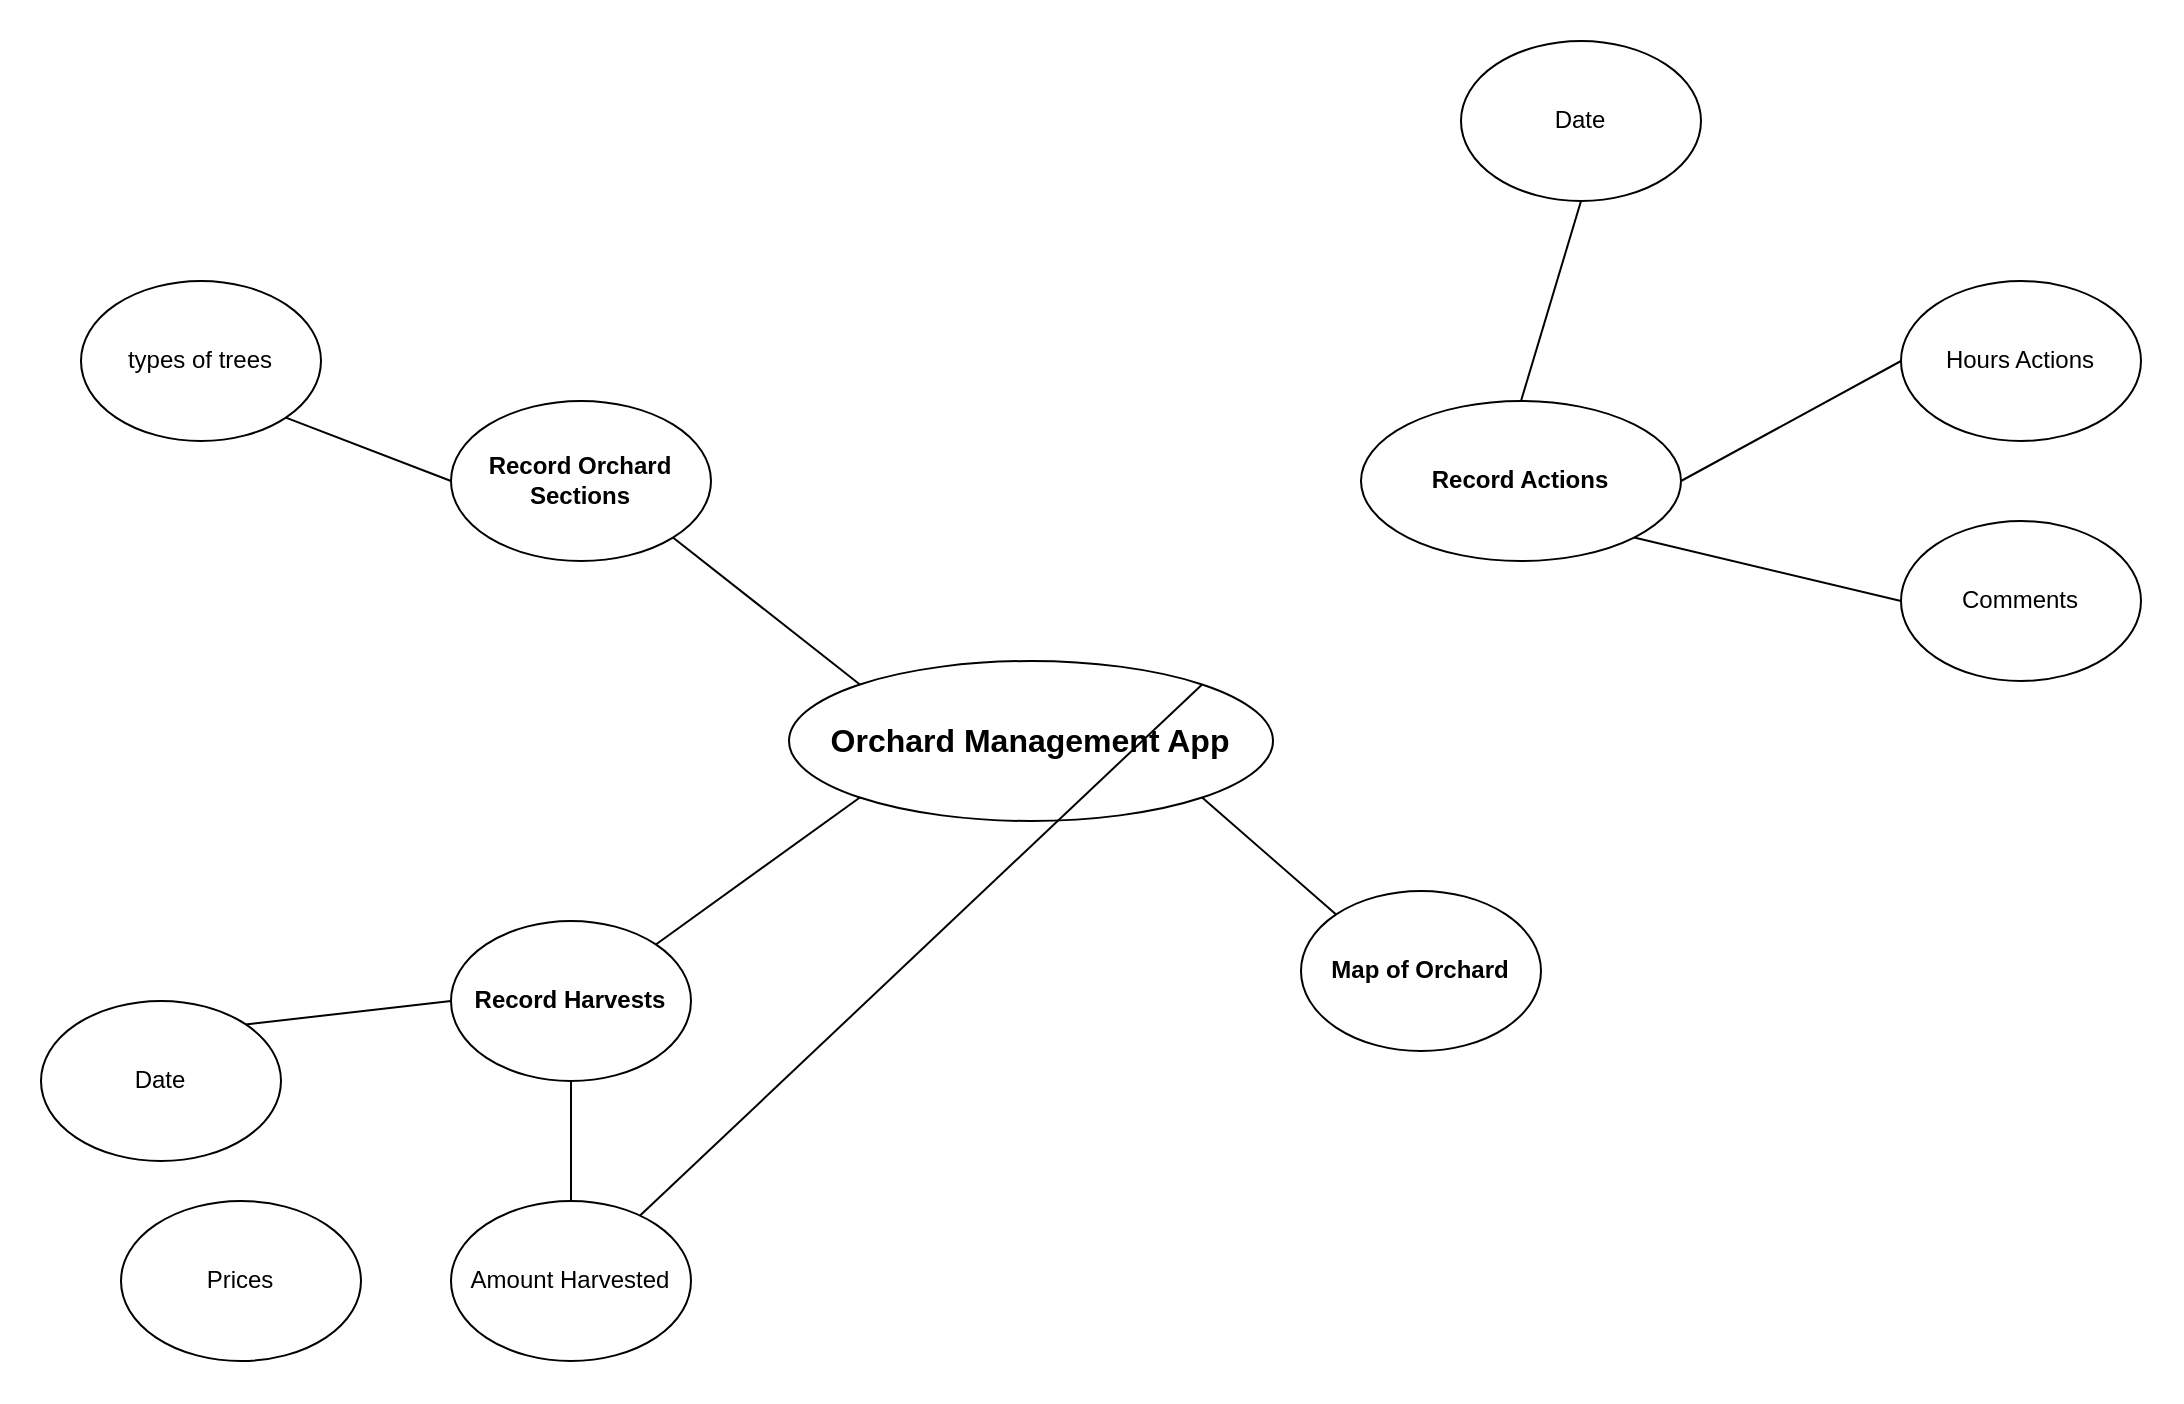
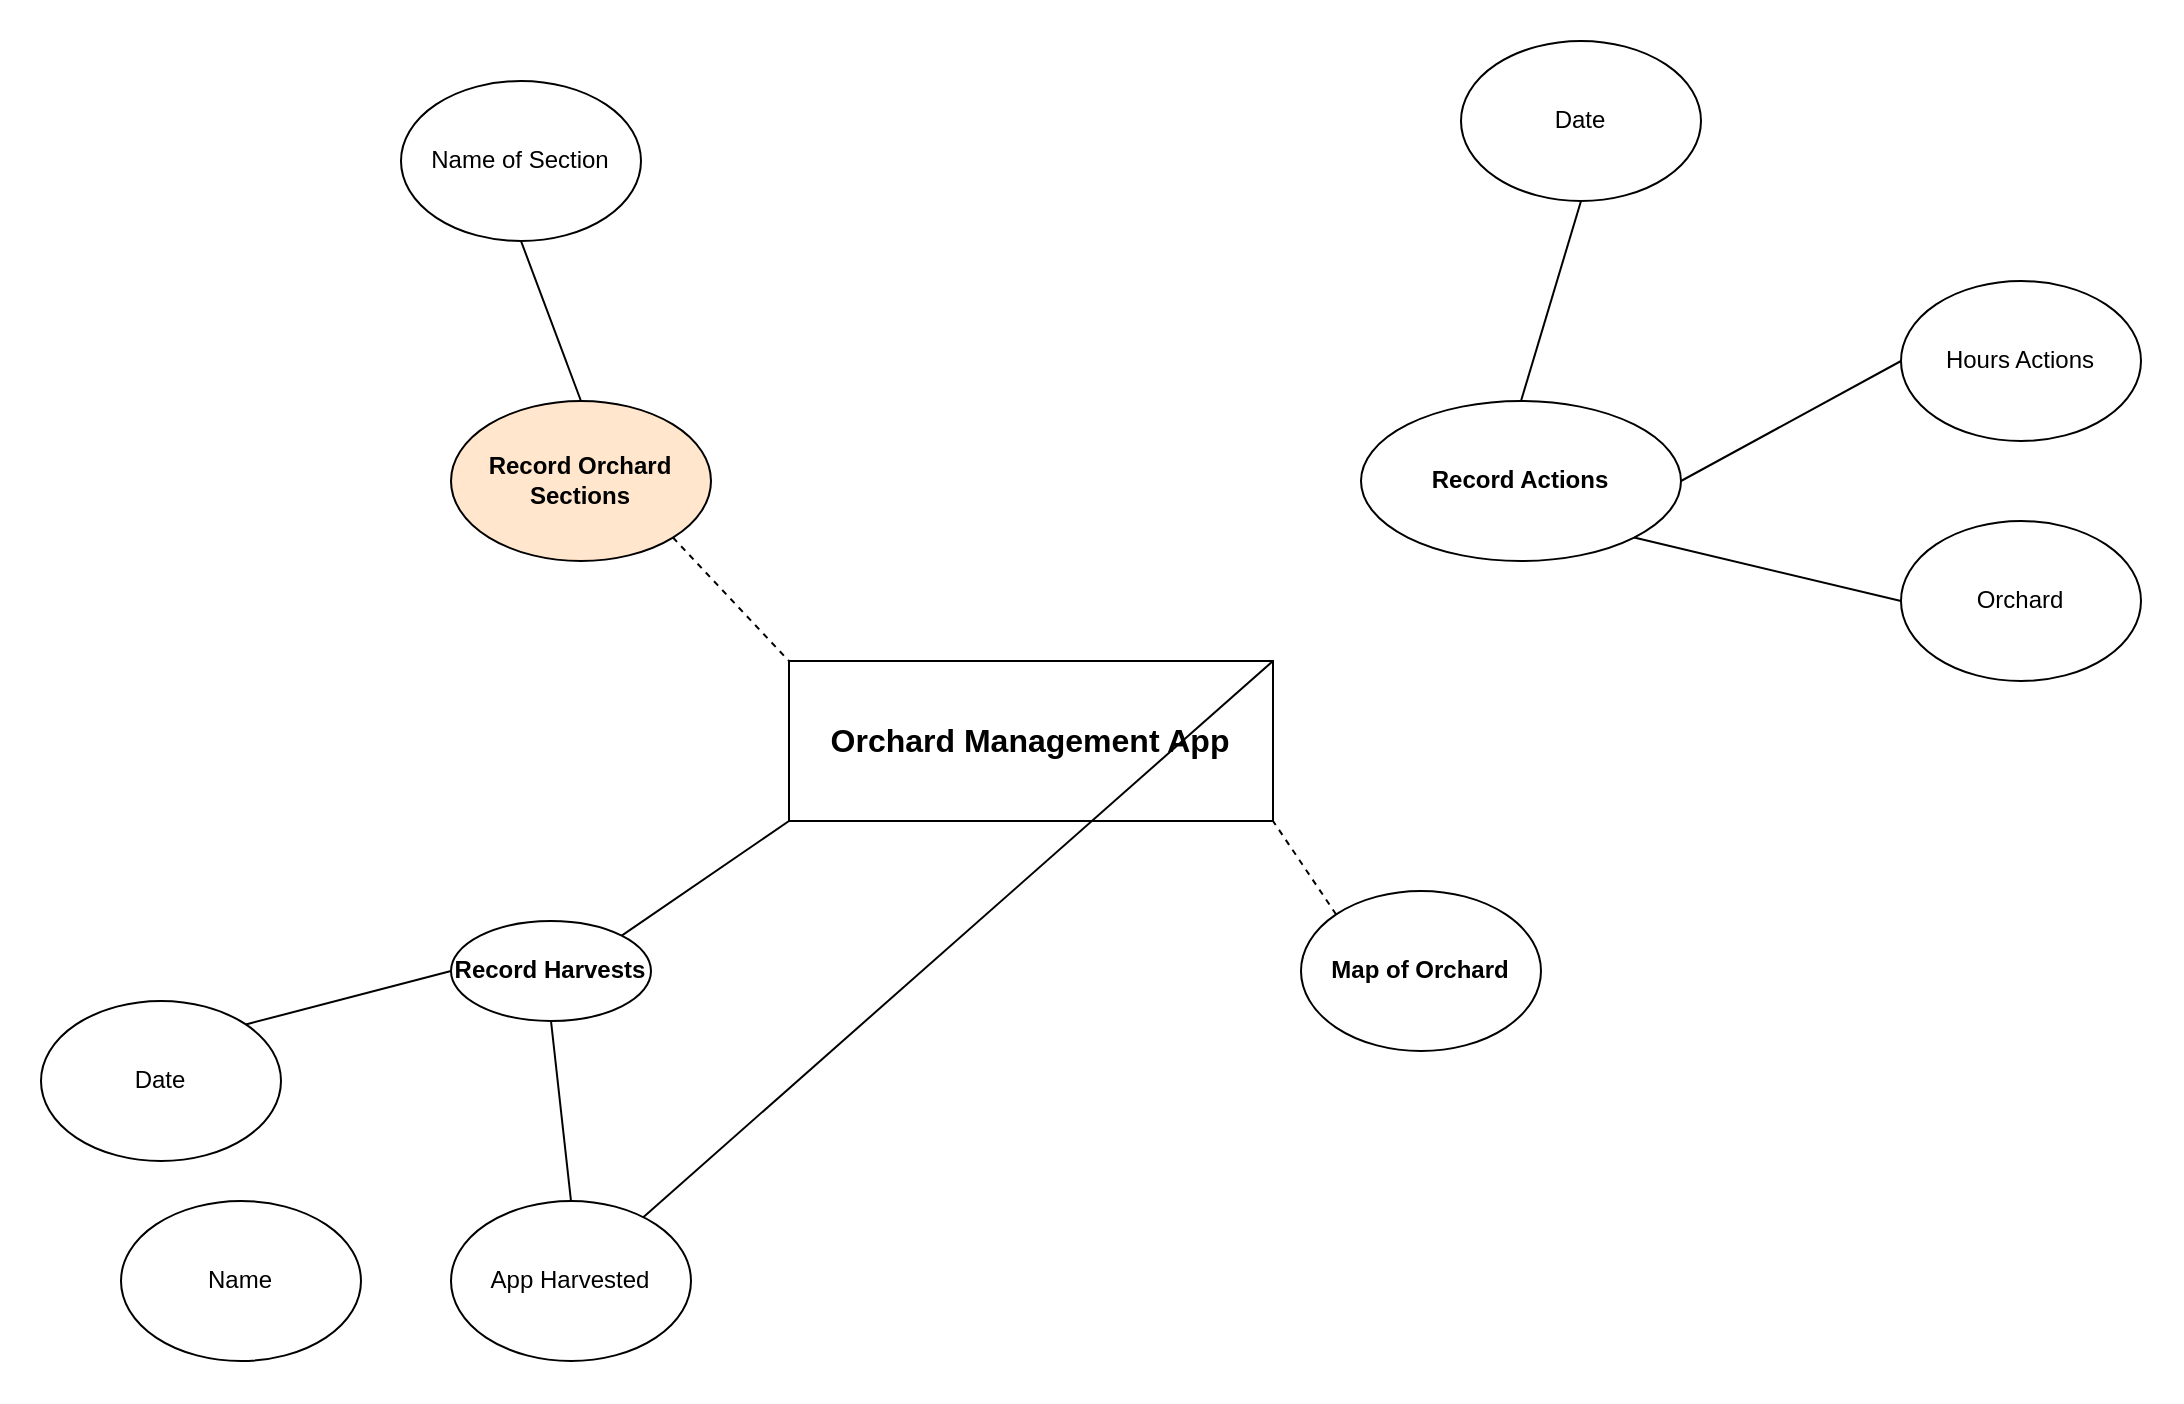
node "Name of Section": added
edge "Name of Section" -- "Record Orchard Sections": added
node "types of trees": removed
edge "types of trees" -- "Record Orchard Sections": removed
node "Record Orchard Sections": fillcolor #ffffff -> #ffe6cc
node "Comments": label "Comments" -> "Orchard"
edge "Record Orchard Sections" -- "Orchard Management App": style solid -> dashed
node "Orchard Management App": shape ellipse -> rectangle
edge "Orchard Management App" -- "Map of Orchard": style solid -> dashed
node "Record Harvests": size 240x160 -> 200x100
node "Prices": label "Prices" -> "Name"
node "Amount Harvested": label "Amount Harvested" -> "App Harvested"
